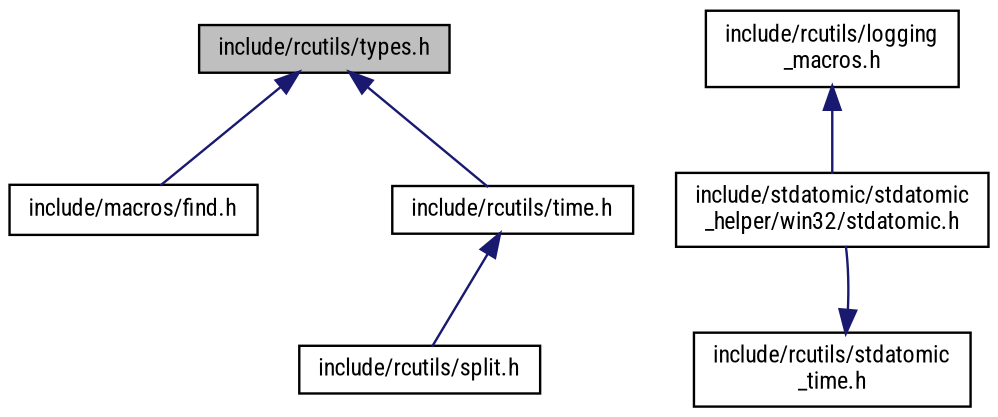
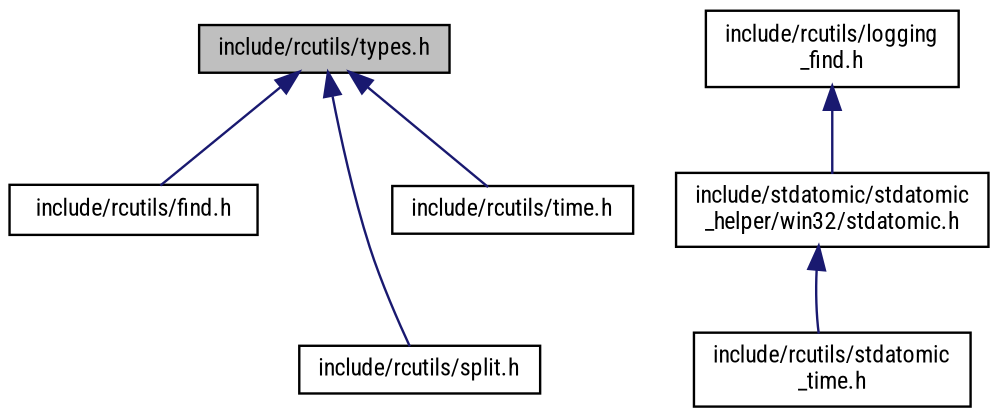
node "include/rcutils/logging _macros.h": label "include/rcutils/logging _macros.h" -> "include/rcutils/logging _find.h"
node "include/macros/find.h": label "include/macros/find.h" -> "include/rcutils/find.h"
edge "include/stdatomic/stdatomic _helper/win32/stdatomic.h" -> "include/rcutils/stdatomic _time.h": reversed
edge "include/rcutils/split.h" -> "include/rcutils/time.h": now "include/rcutils/split.h" -> "include/rcutils/types.h"
